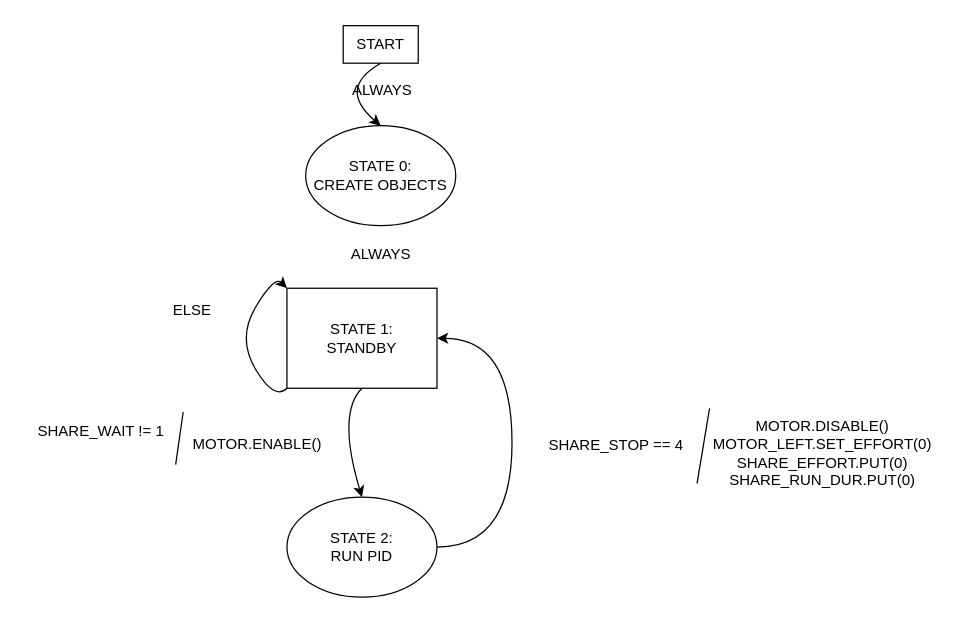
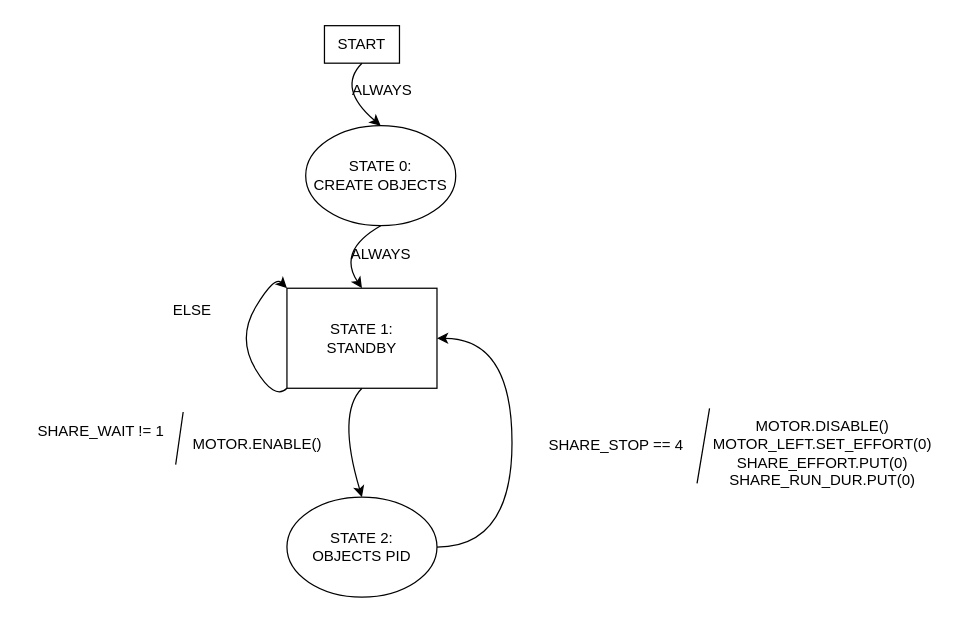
node "START": moved (381, 44) -> (362, 44)
edge "STATE 0: CREATE OBJECTS" -> "STATE 1: STANDBY": added
node "STATE 2: RUN PID": label "STATE 2: RUN PID" -> "STATE 2: OBJECTS PID"
